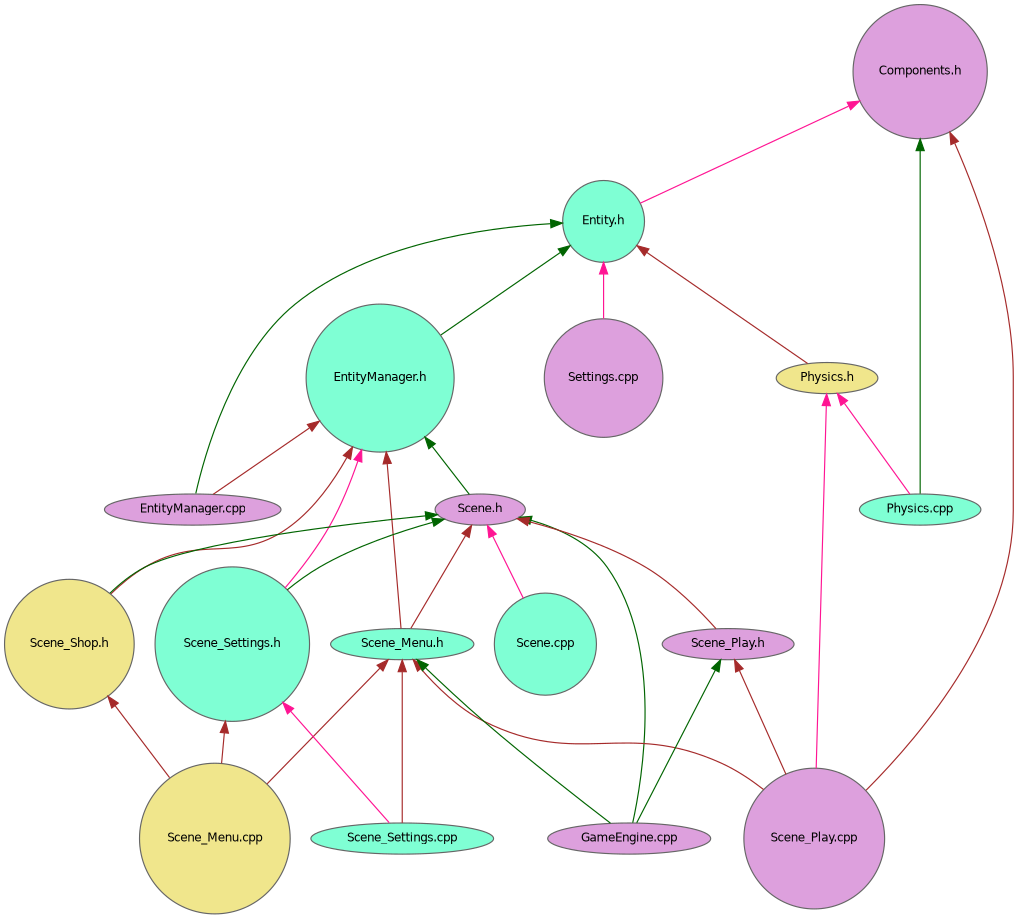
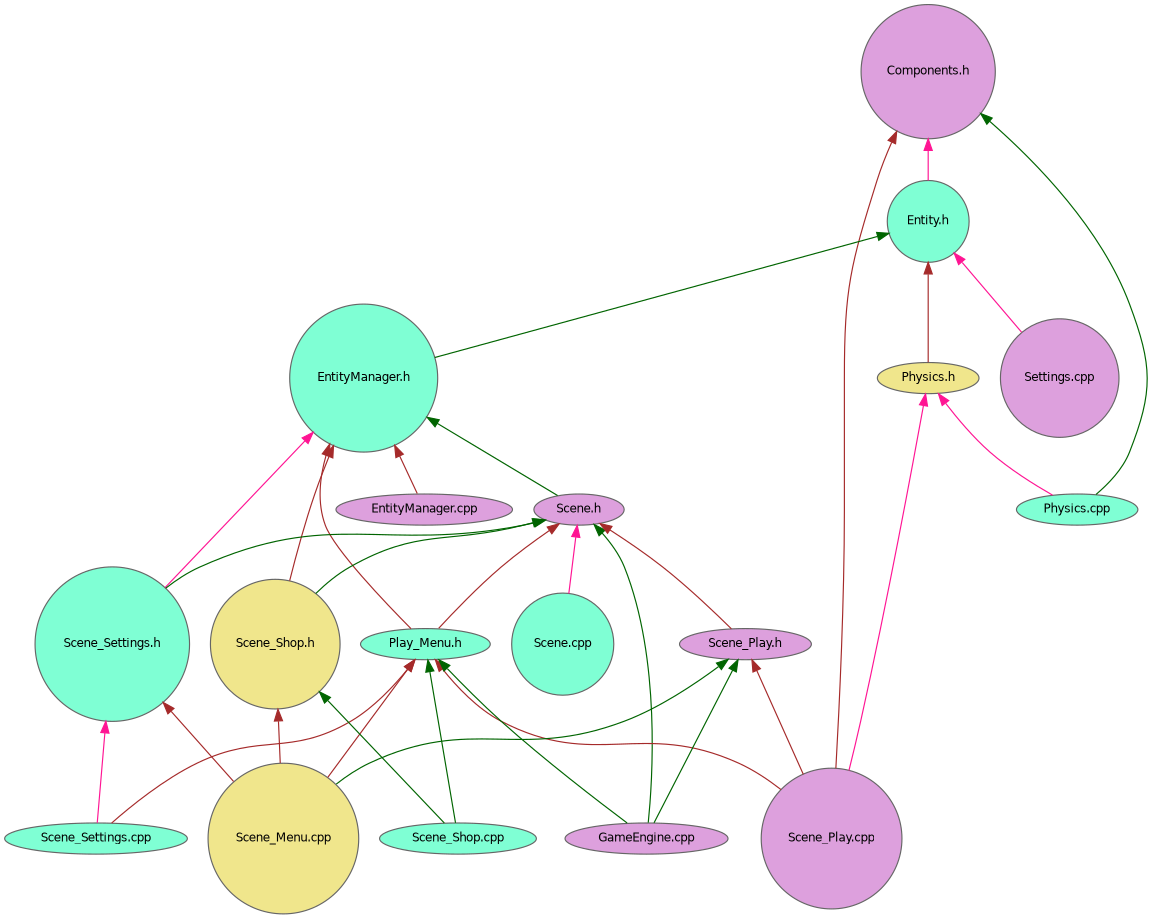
edge "EntityManager.cpp" -> "Entity.h": removed
node "Scene_Menu.h": label "Scene_Menu.h" -> "Play_Menu.h"
edge "Scene_Menu.cpp" -> "Scene_Play.h": added
node "Scene_Shop.cpp": added
